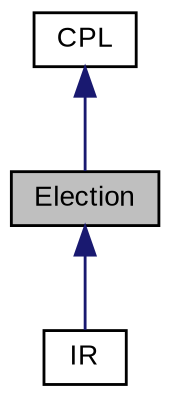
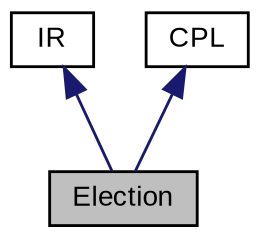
edge "IR" -> "Election": reversed
